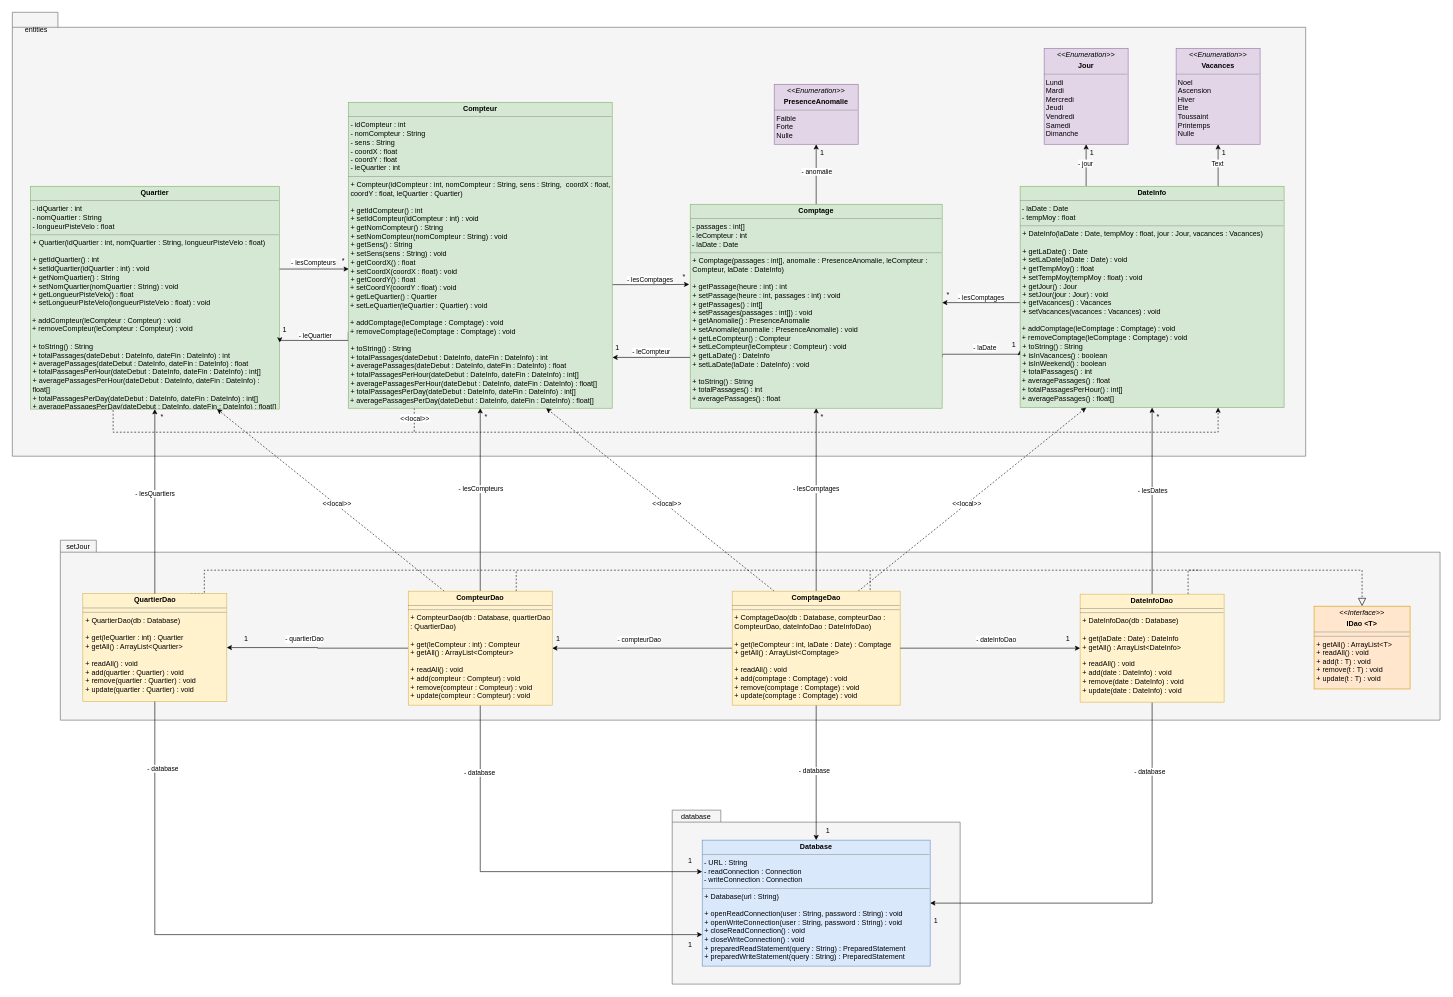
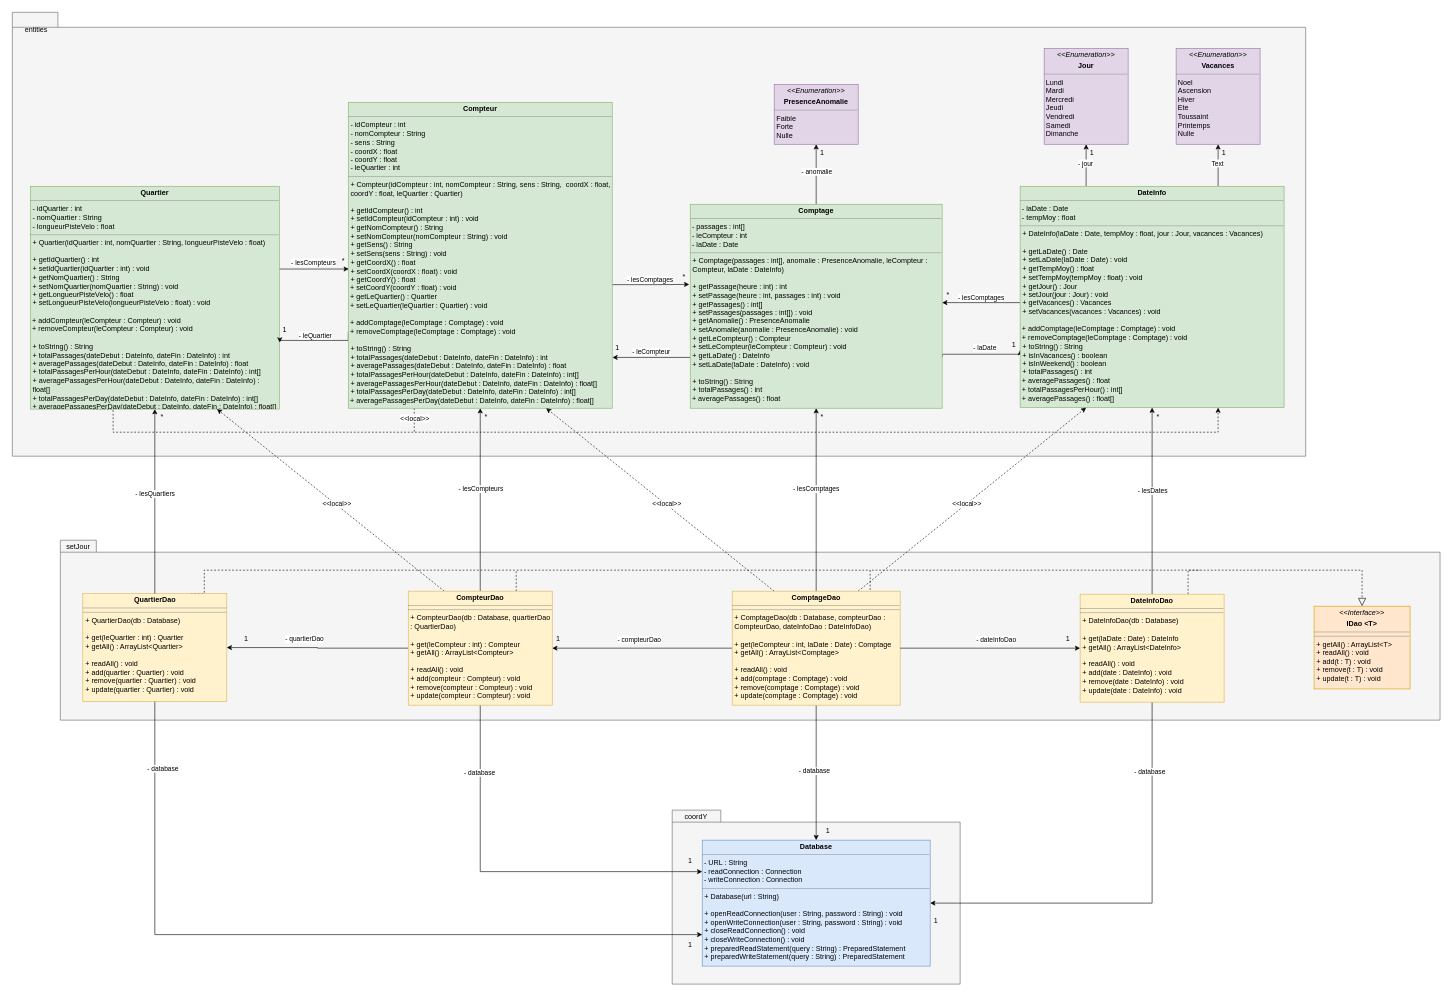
node "database": label "database" -> "coordY"
